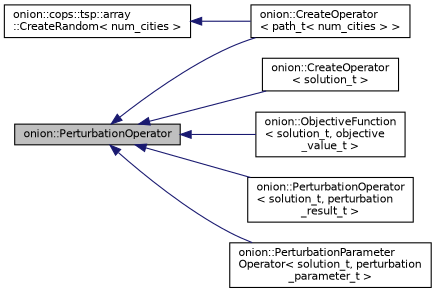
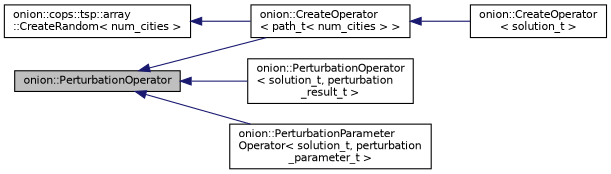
edge "onion::CreateOperator < solution_t >" -> "onion::PerturbationOperator": now "onion::CreateOperator < solution_t >" -> "onion::CreateOperator < path_t< num_cities > >"
node "onion::ObjectiveFunction < solution_t, objective _value_t >": removed
